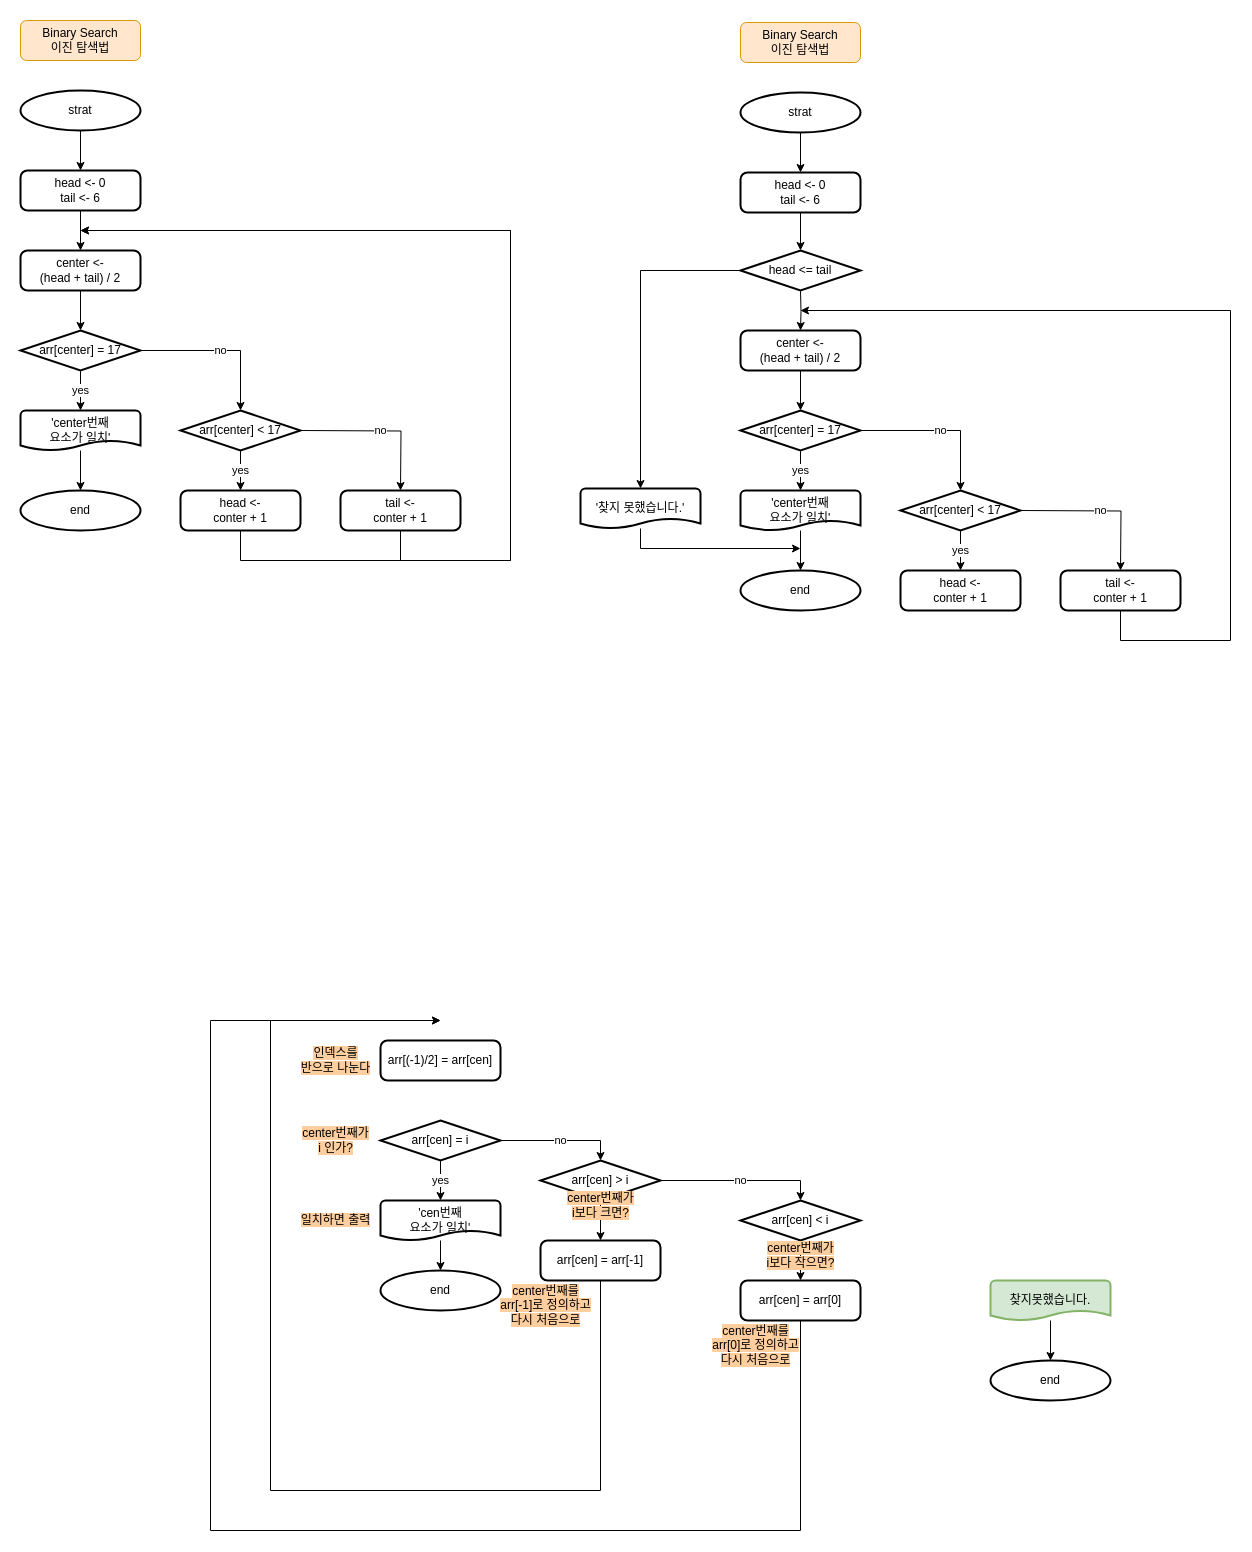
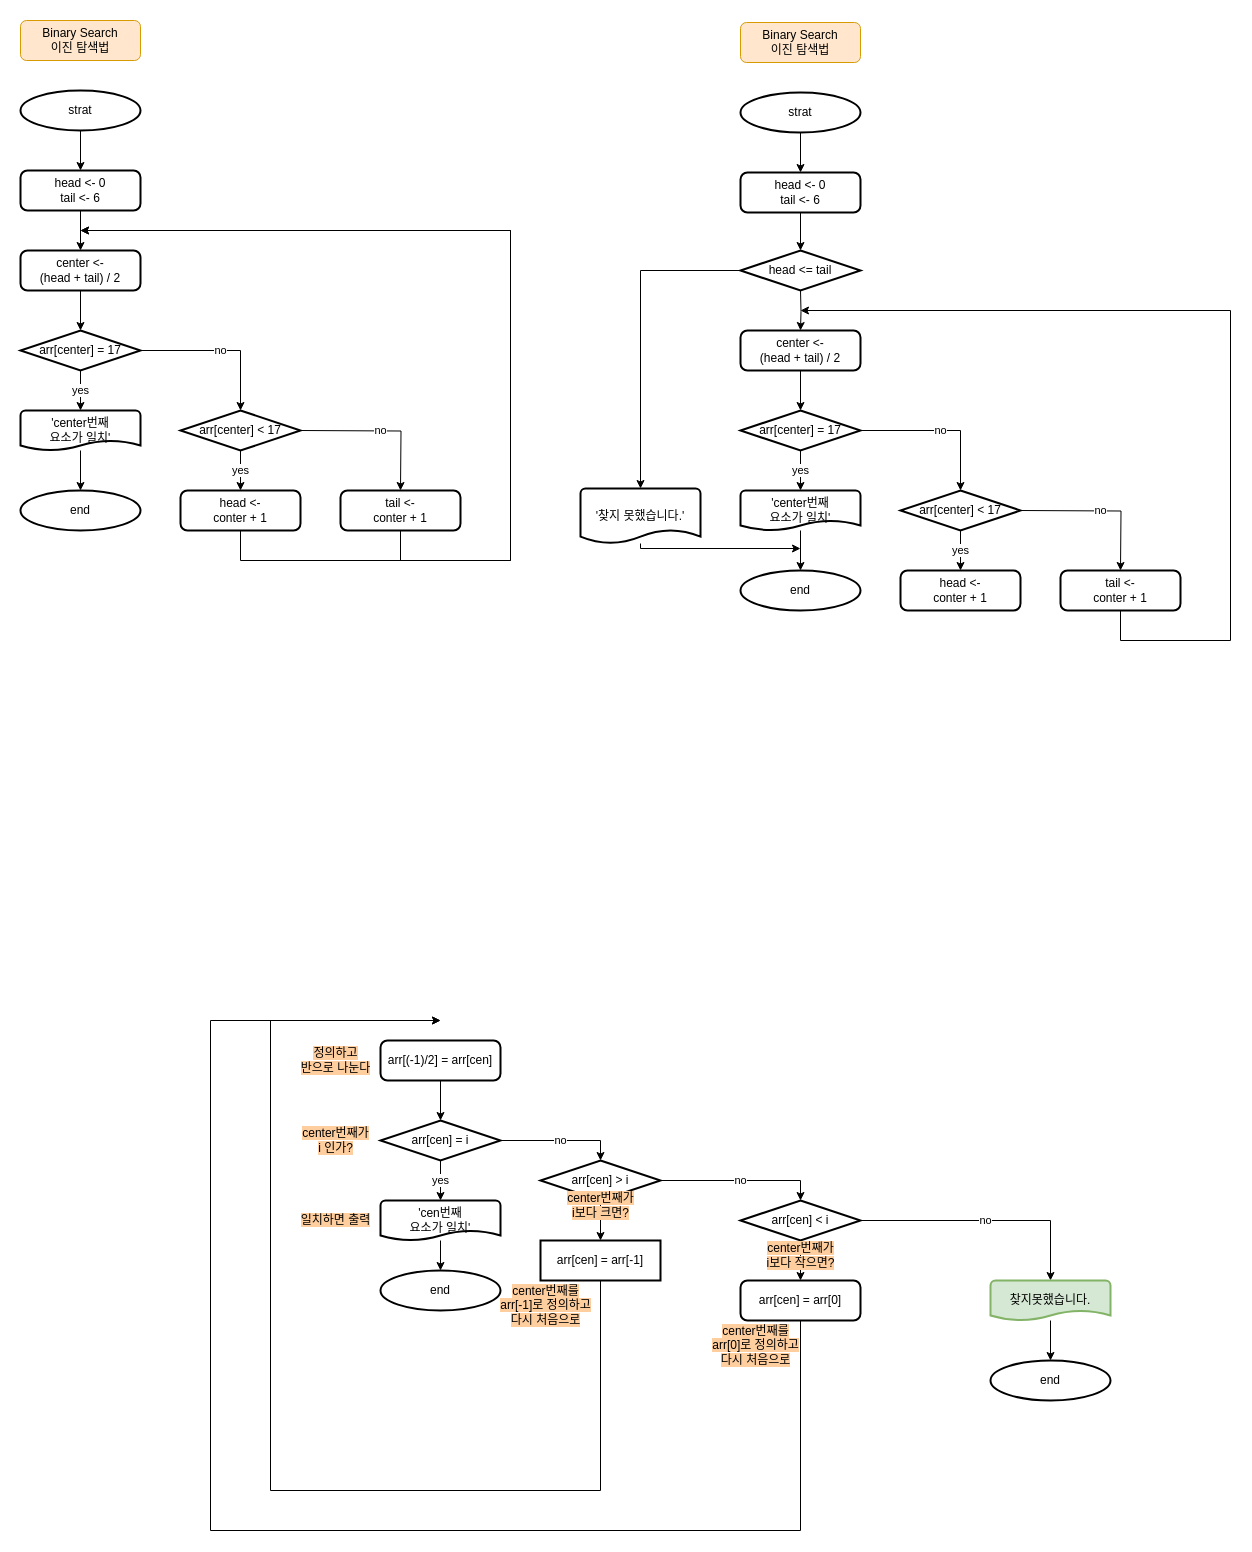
node "'찾지 못했습니다.'": size 120x40 -> 120x55
node "인덱스를 반으로 나눈다": label "인덱스를 반으로 나눈다" -> "정의하고 반으로 나눈다"
edge "arr[(-1)/2] = arr[cen]" -> "arr[cen] = i": added
edge "arr[cen] < i" -> "찾지못했습니다.": added, label "no"
node "arr[cen] = arr[-1]": shape rounded rectangle -> rectangle
